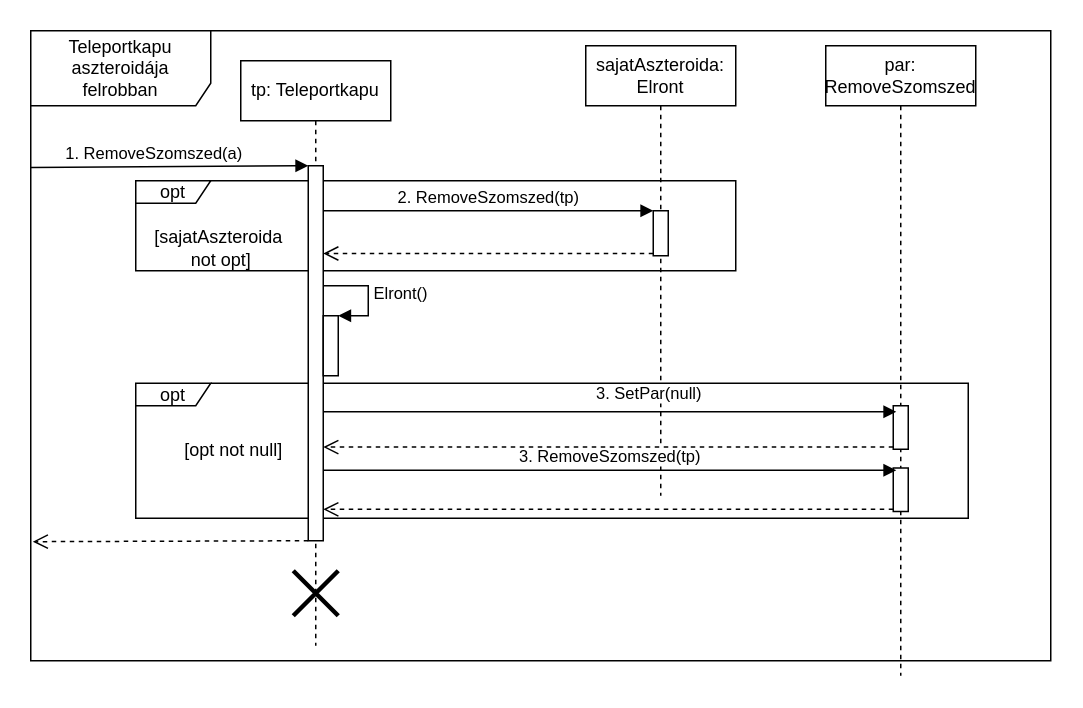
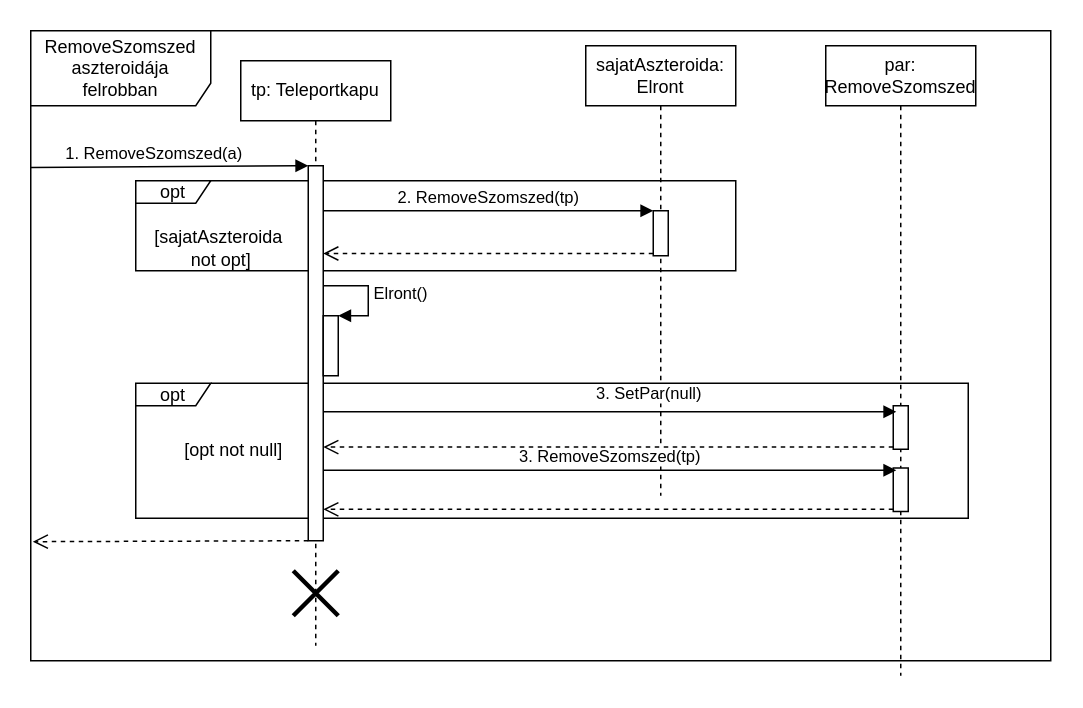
node "Teleportkapu aszteroidája felrobban": label "Teleportkapu aszteroidája felrobban" -> "RemoveSzomszed aszteroidája felrobban"
